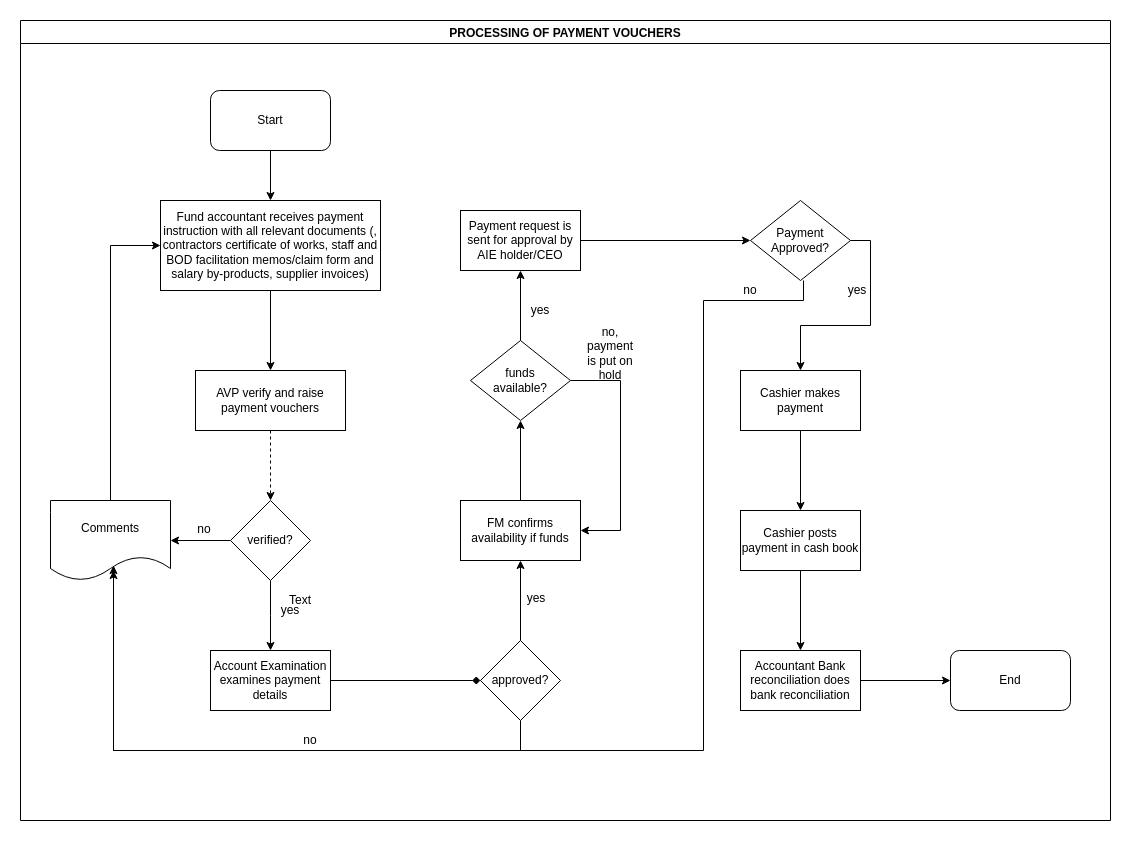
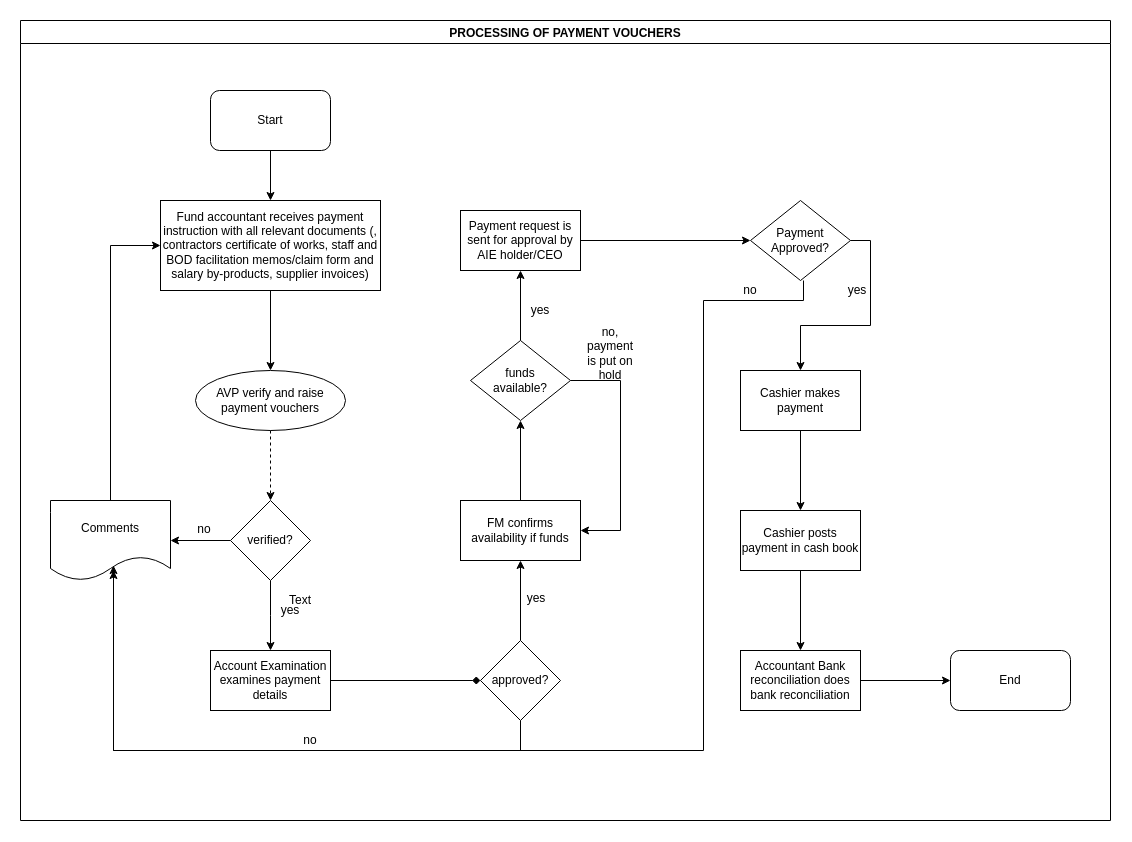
node "AVP verify and raise payment vouchers": shape rectangle -> ellipse
